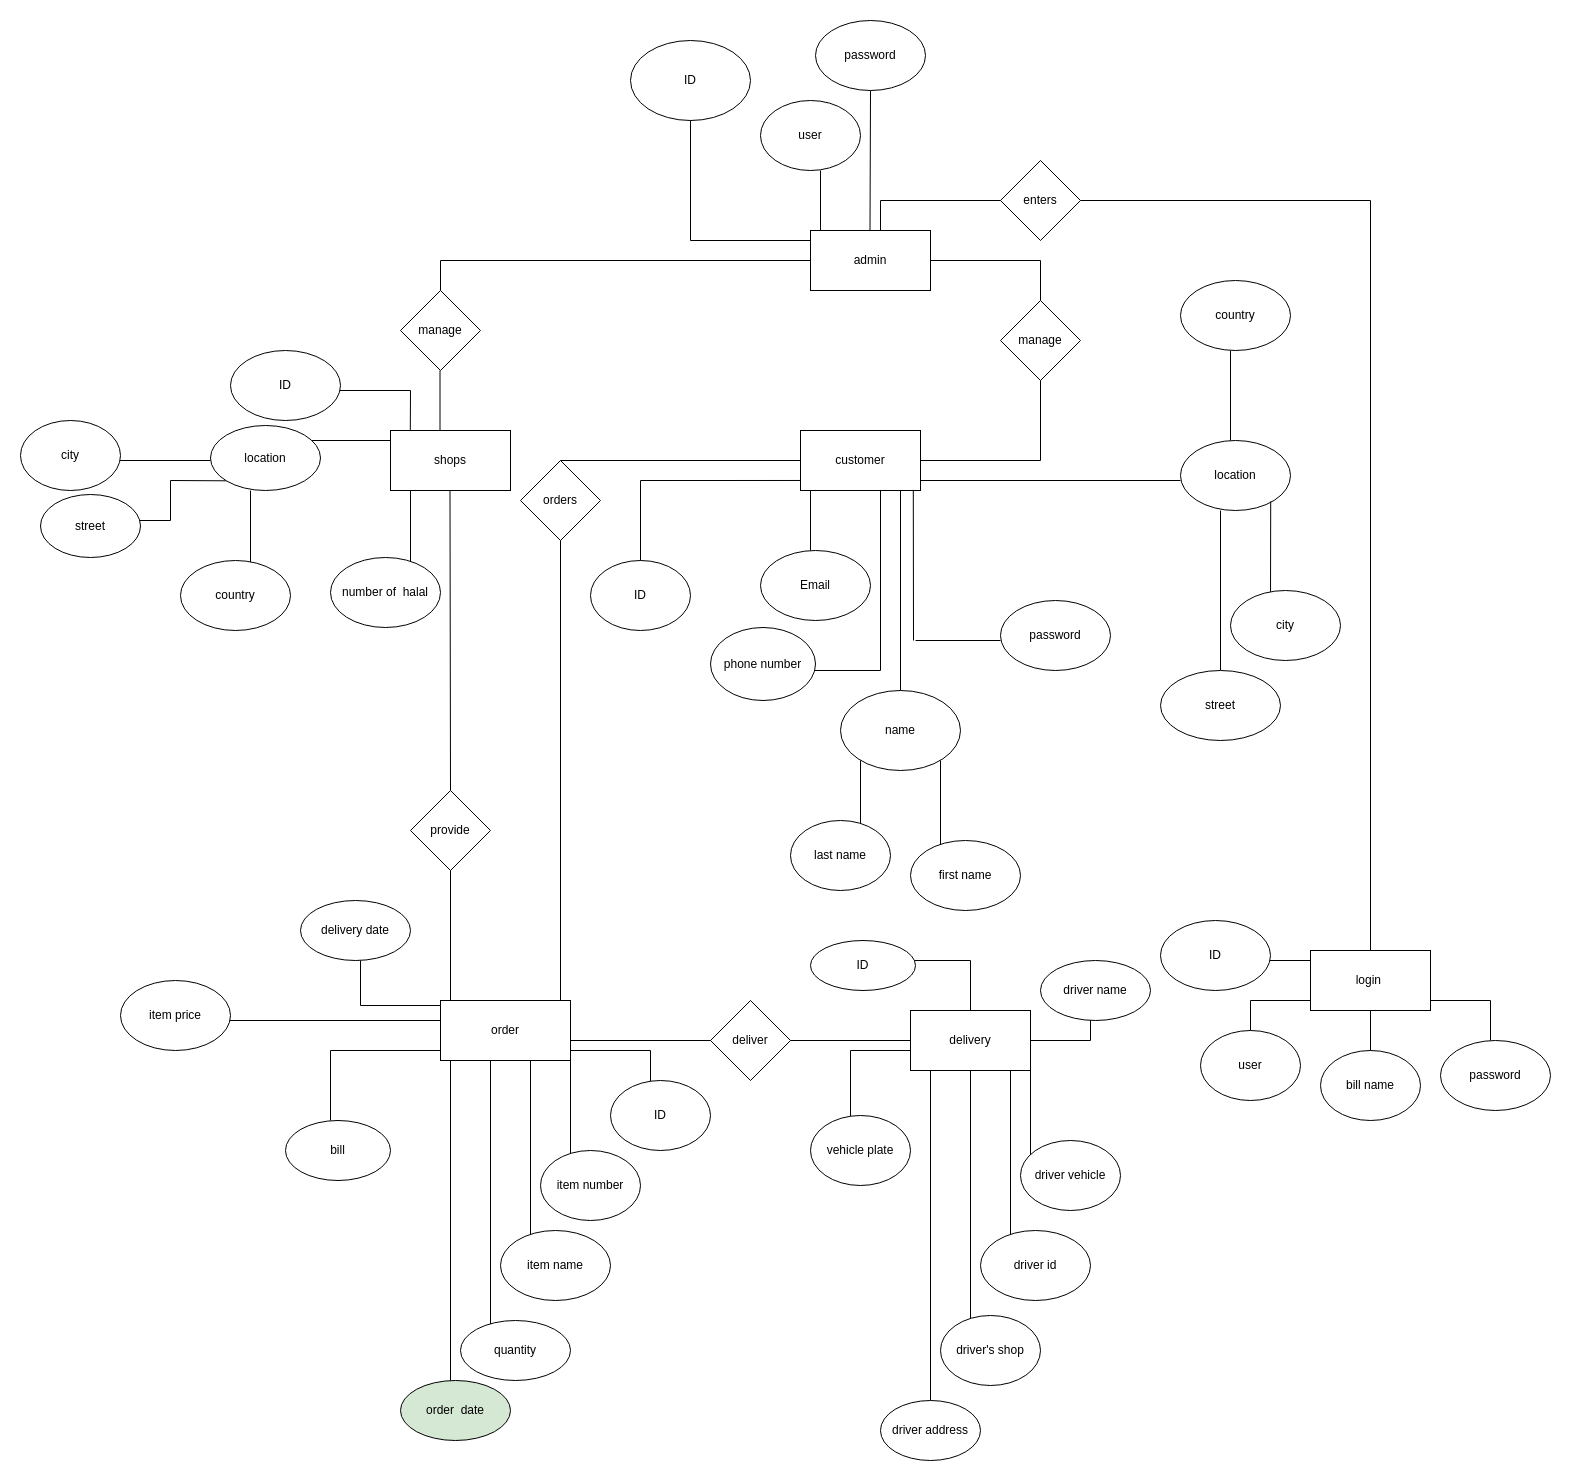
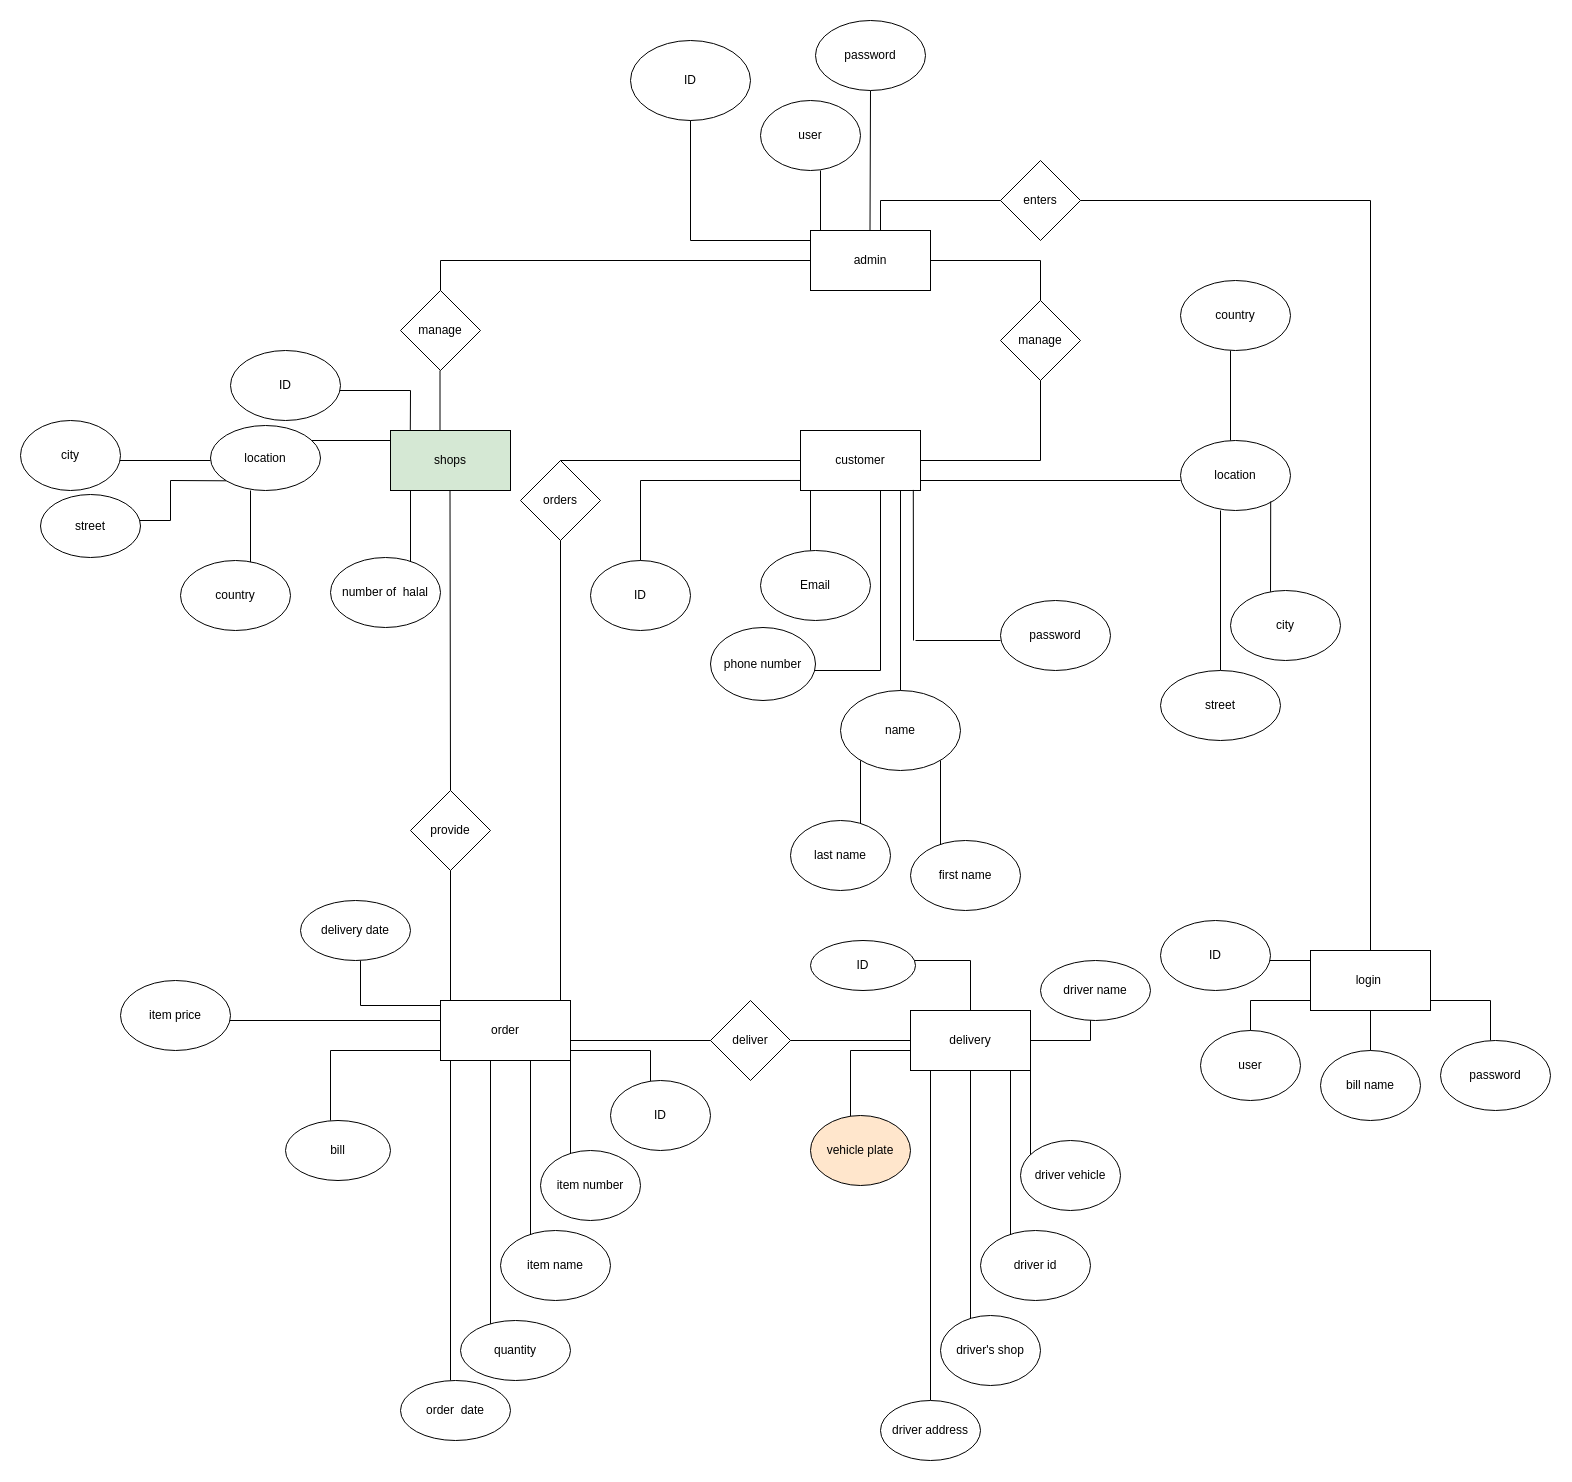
node "shops": fillcolor #ffffff -> #d5e8d4
node "vehicle plate": fillcolor #ffffff -> #ffe6cc
node "order date": fillcolor #d5e8d4 -> #ffffff
